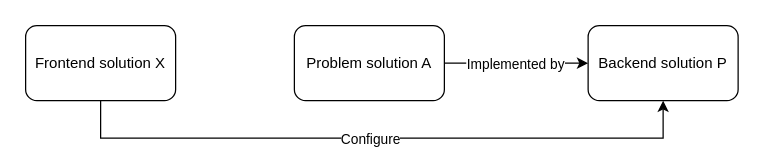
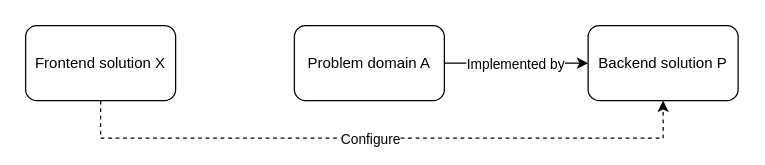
node "Problem solution A": label "Problem solution A" -> "Problem domain A"
edge "Frontend solution X" -> "Backend solution P": style solid -> dashed
